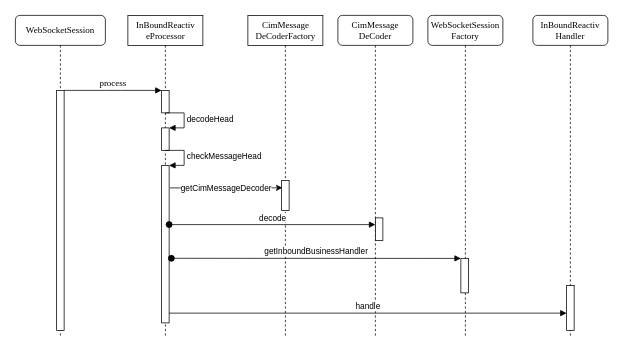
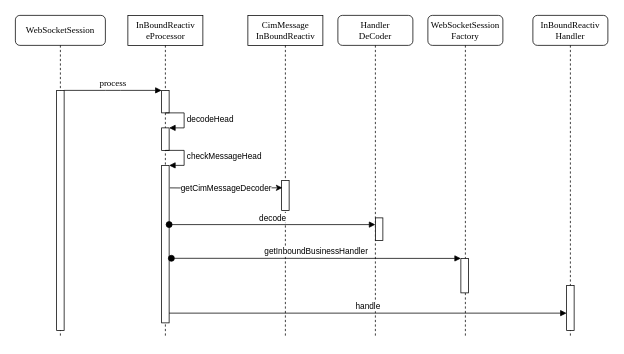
node "CimMessage DeCoderFactory": label "CimMessage DeCoderFactory" -> "CimMessage InBoundReactiv"
node "CimMessage DeCoder": label "CimMessage DeCoder" -> "Handler DeCoder"
